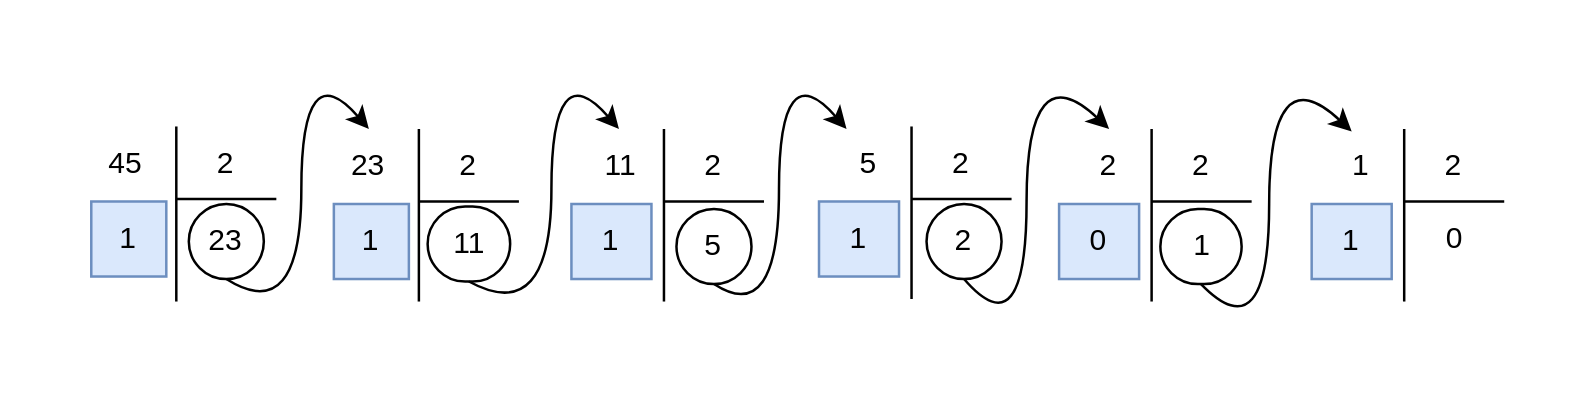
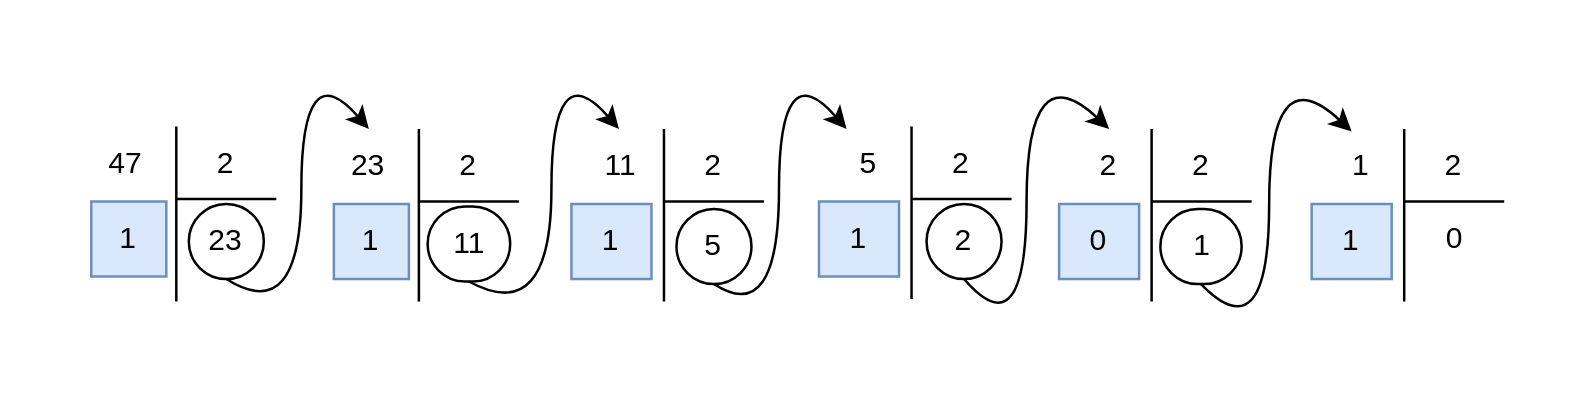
node "45": label "45" -> "47"
